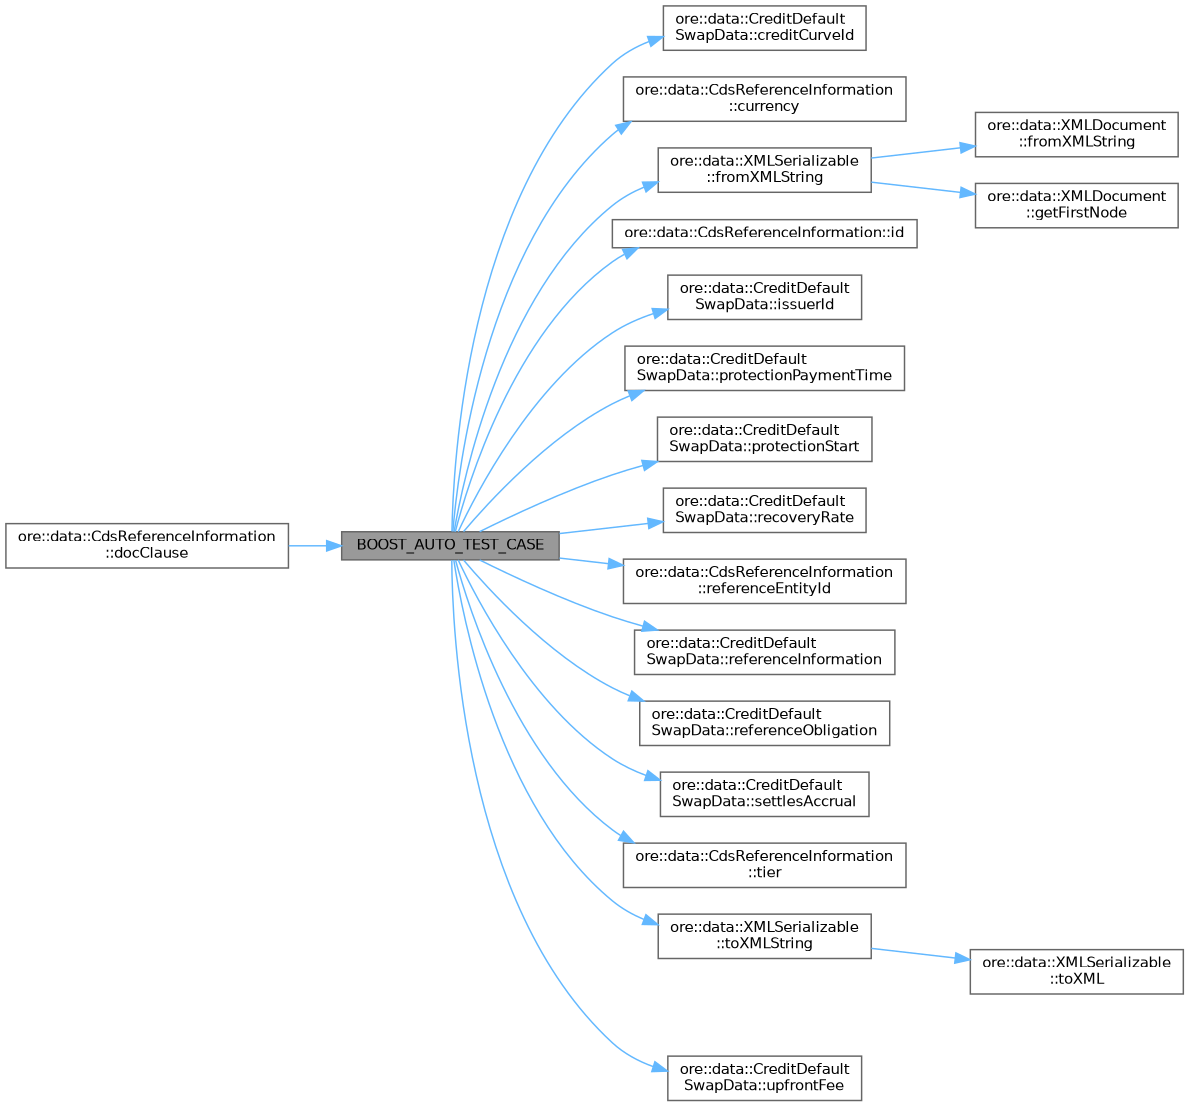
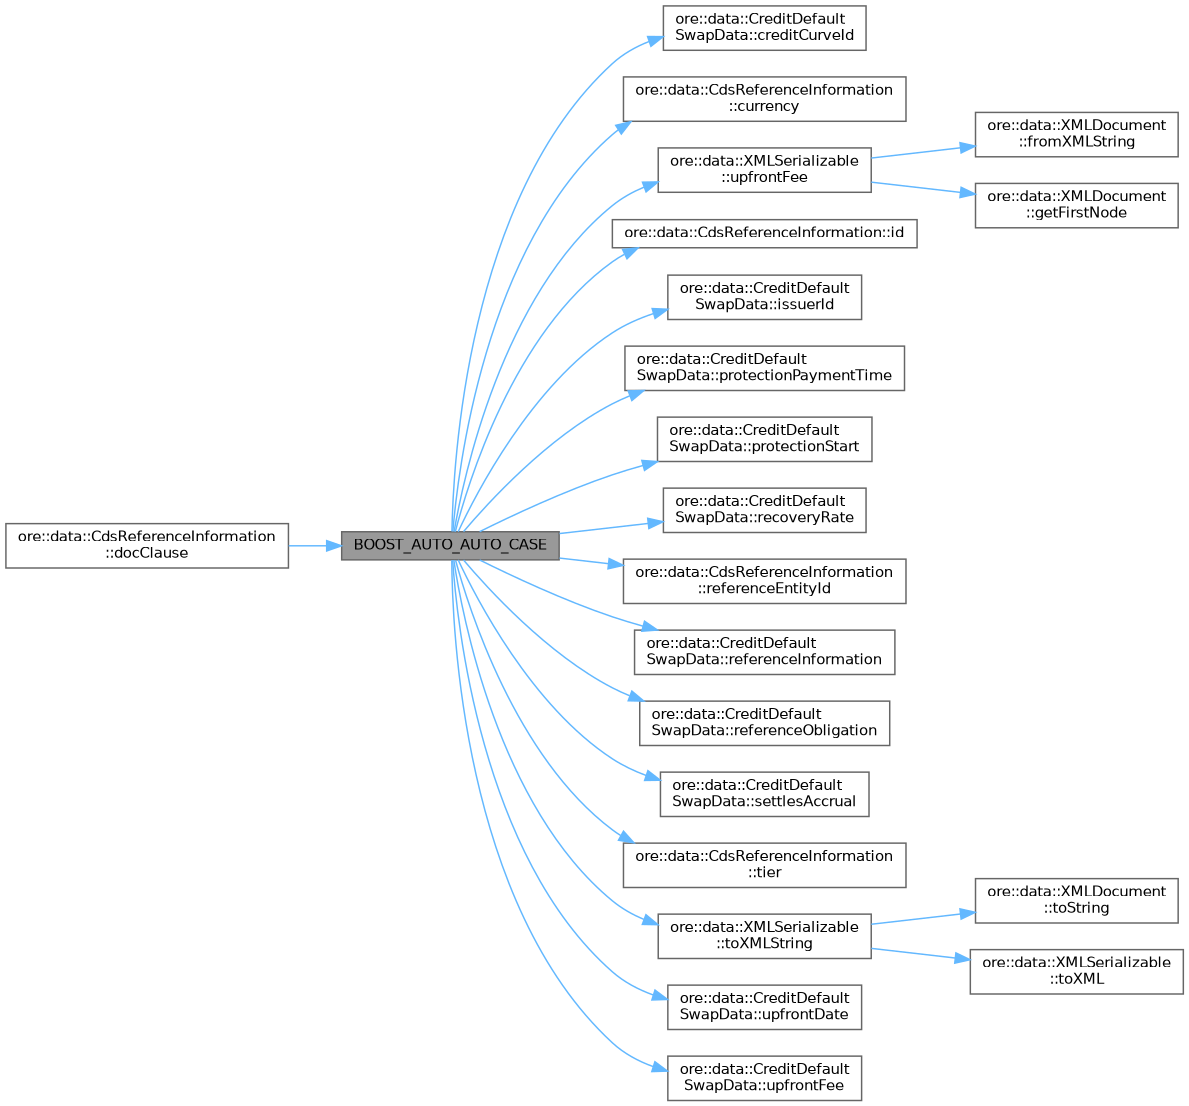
node "ore::data::XMLSerializable ::fromXMLString": label "ore::data::XMLSerializable ::fromXMLString" -> "ore::data::XMLSerializable ::upfrontFee"
node "BOOST_AUTO_TEST_CASE": label "BOOST_AUTO_TEST_CASE" -> "BOOST_AUTO_AUTO_CASE"
node "ore::data::XMLDocument ::toString": added
node "ore::data::CreditDefault SwapData::upfrontDate": added
